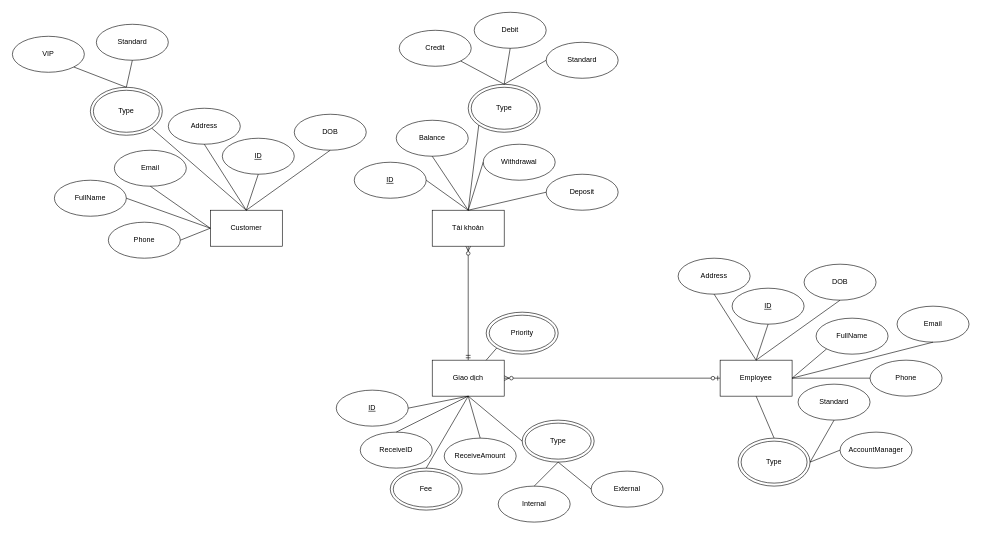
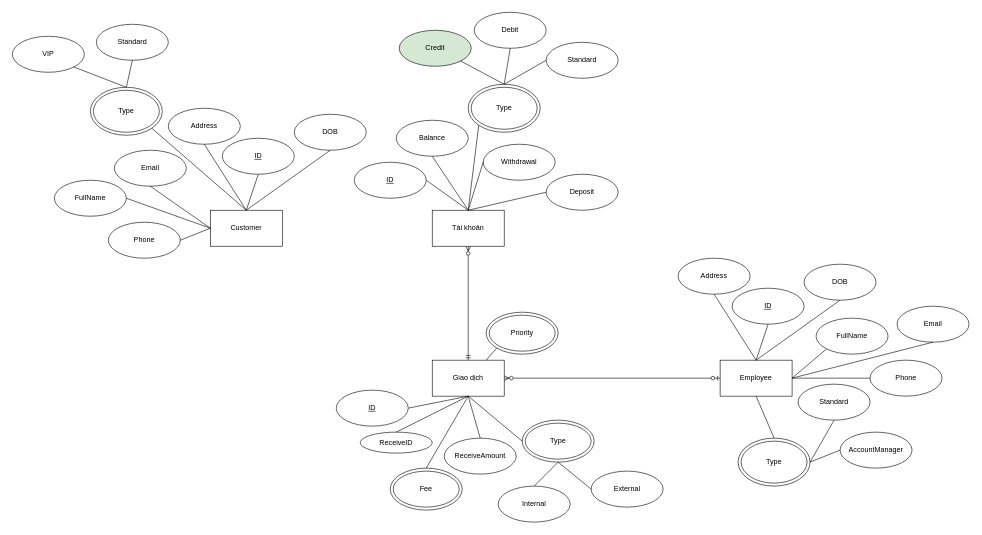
node "Credit": fillcolor #ffffff -> #d5e8d4
node "ReceiveID": size 72x36 -> 72x21
